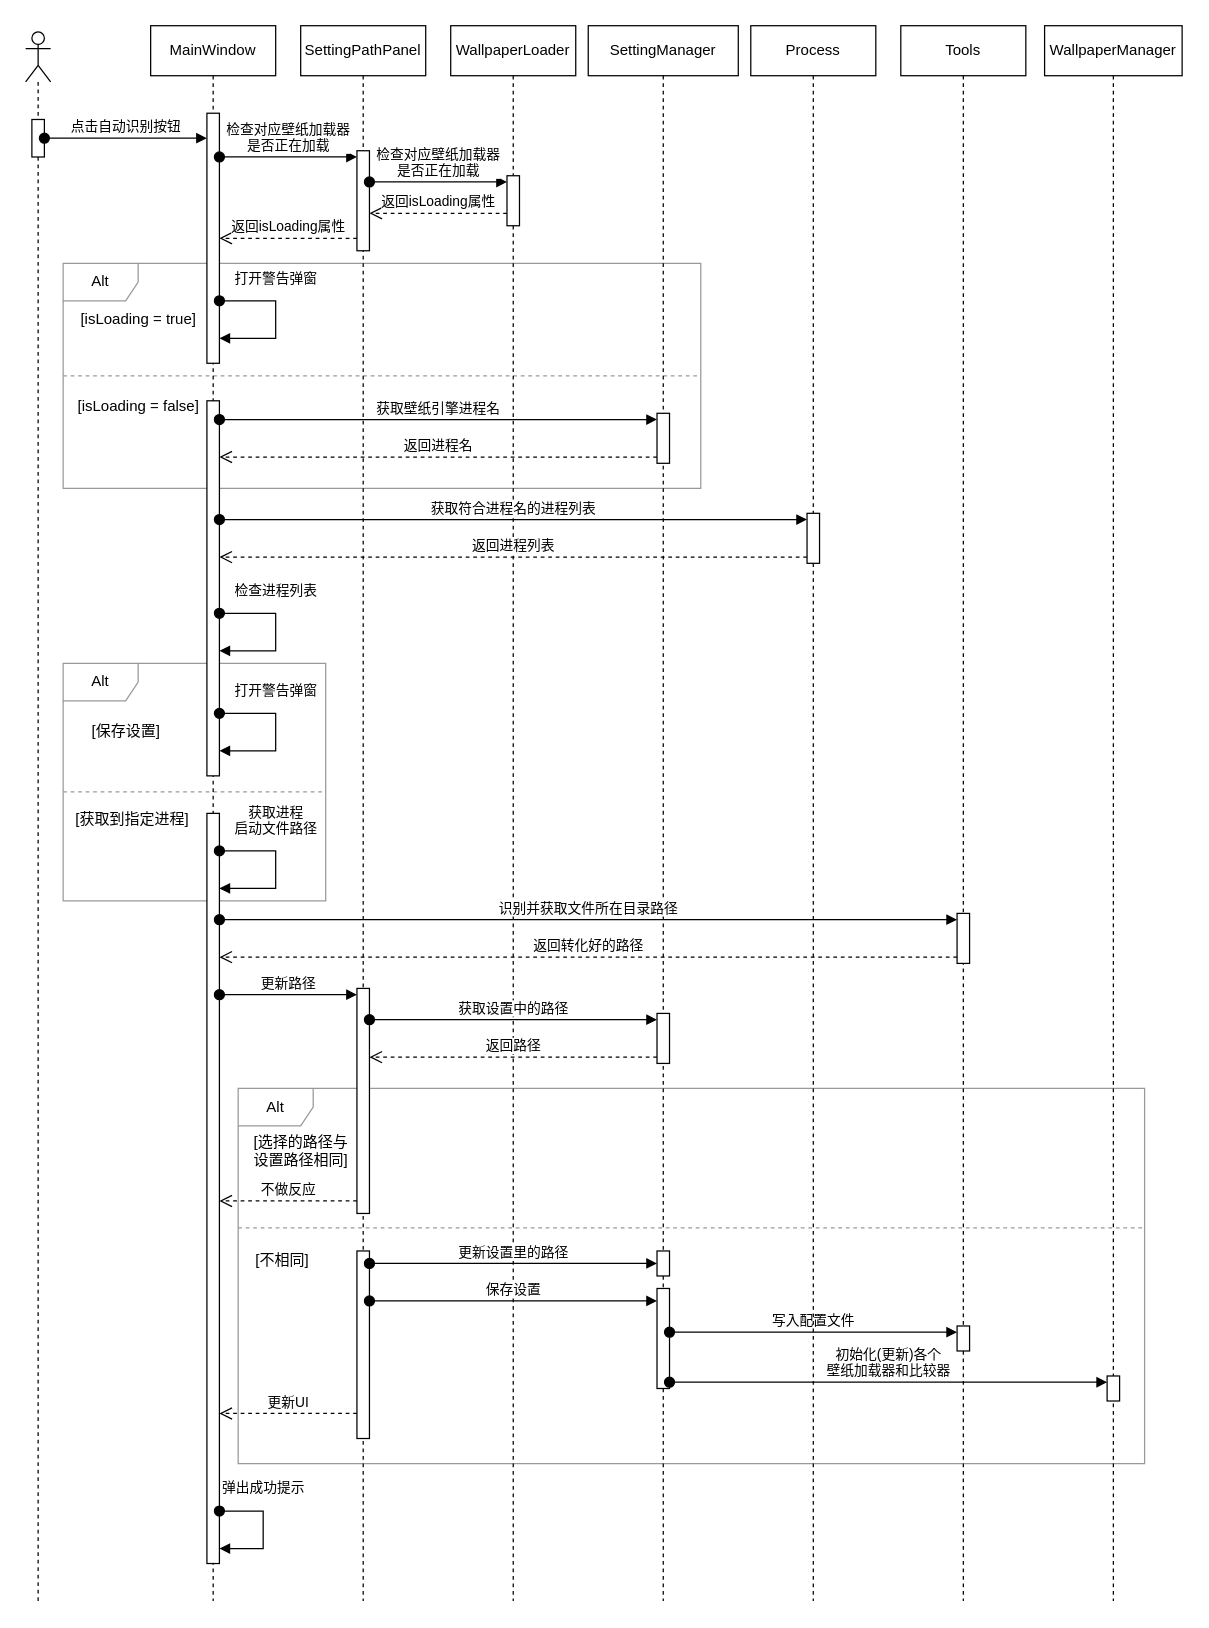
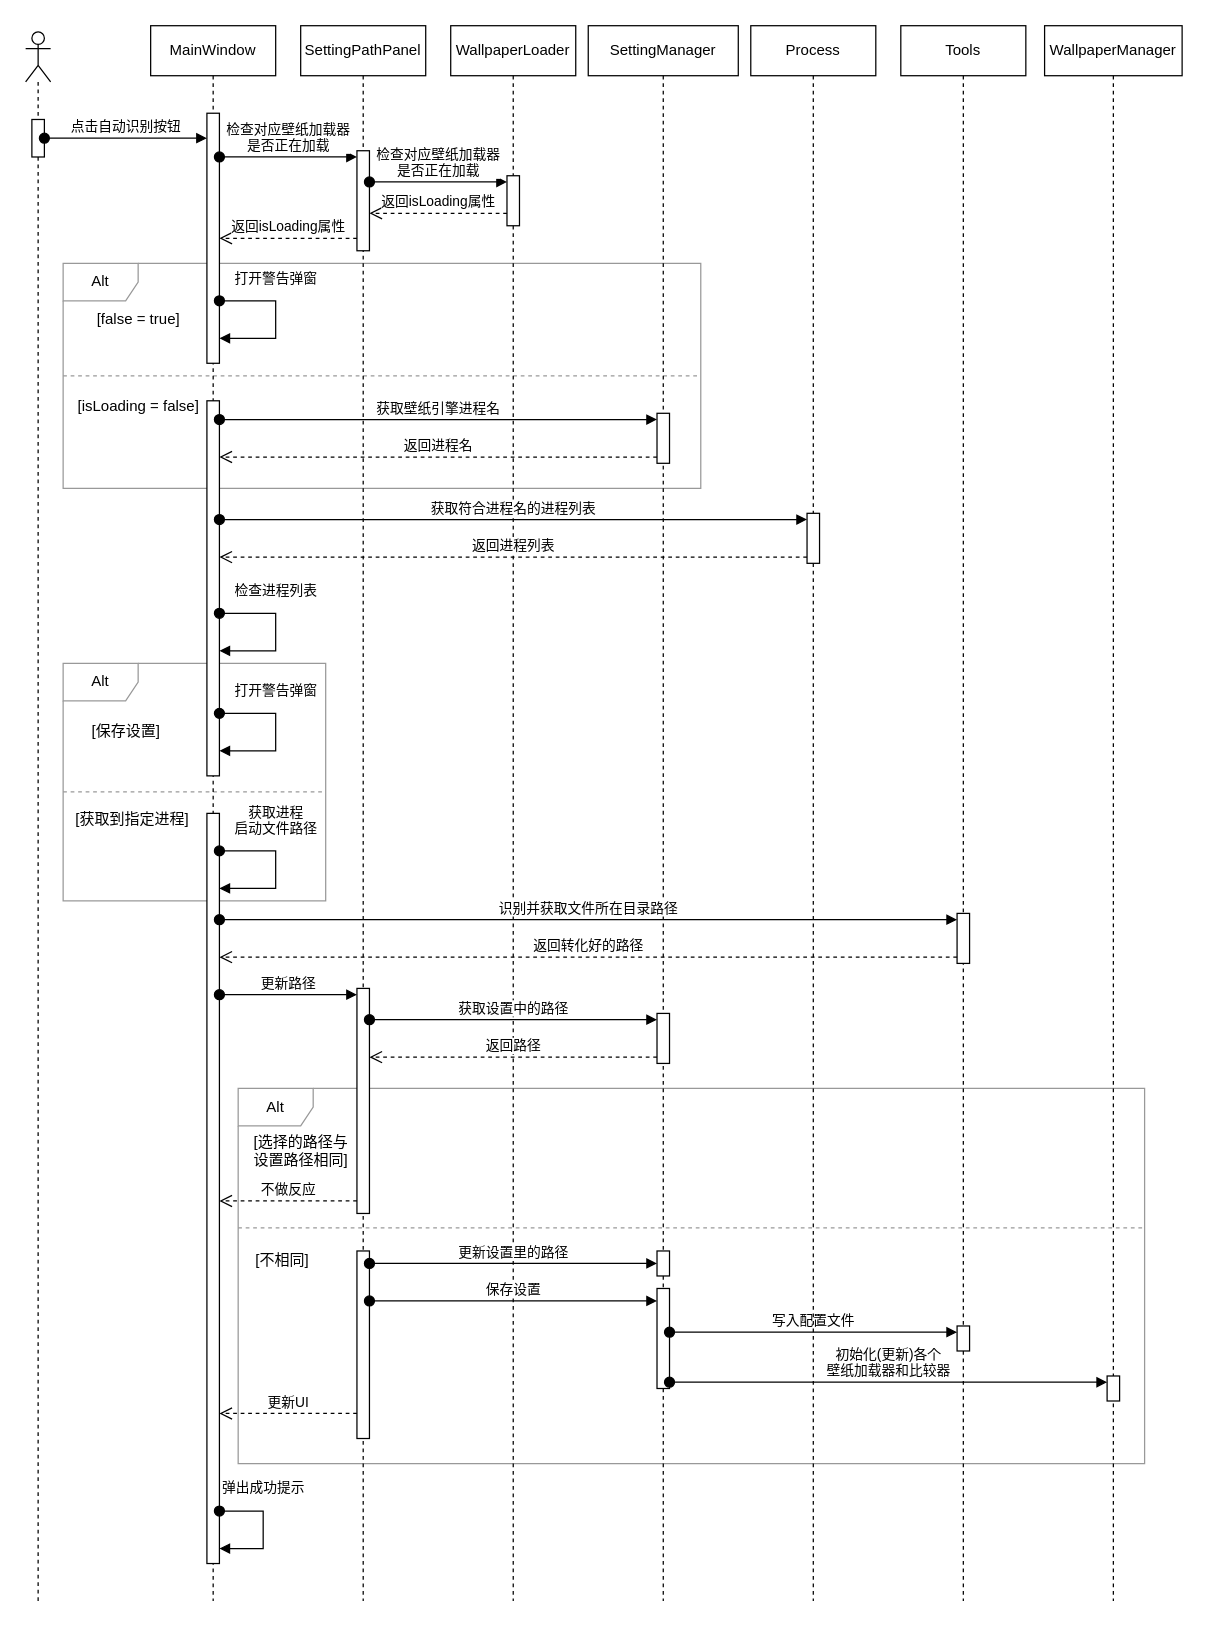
node "[isLoading = true]": label "[isLoading = true]" -> "[false = true]"
